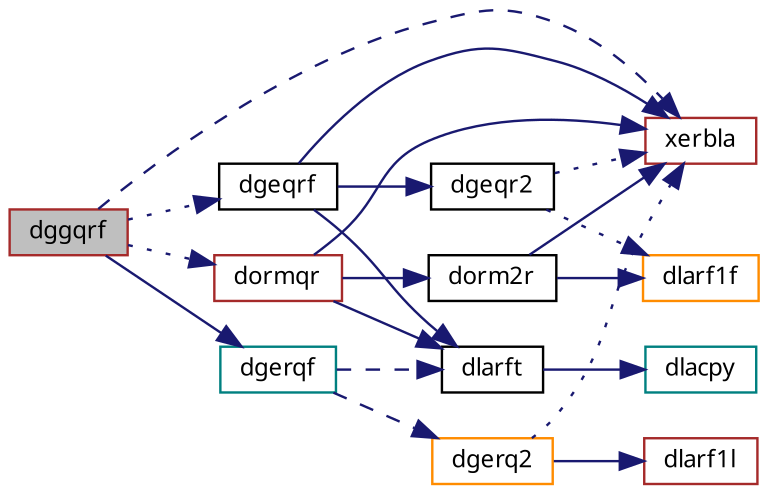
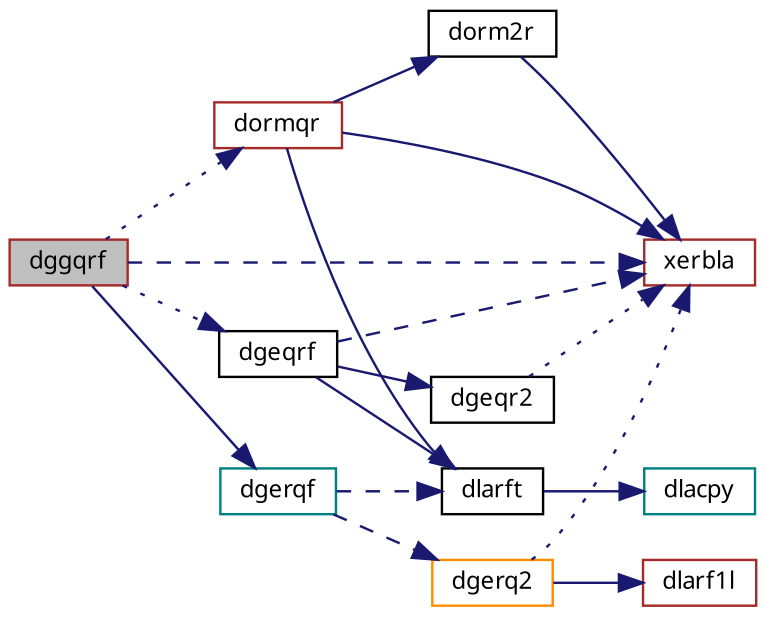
edge "dgeqrf" -> "xerbla": style solid -> dashed
node "dlarf1f": removed
